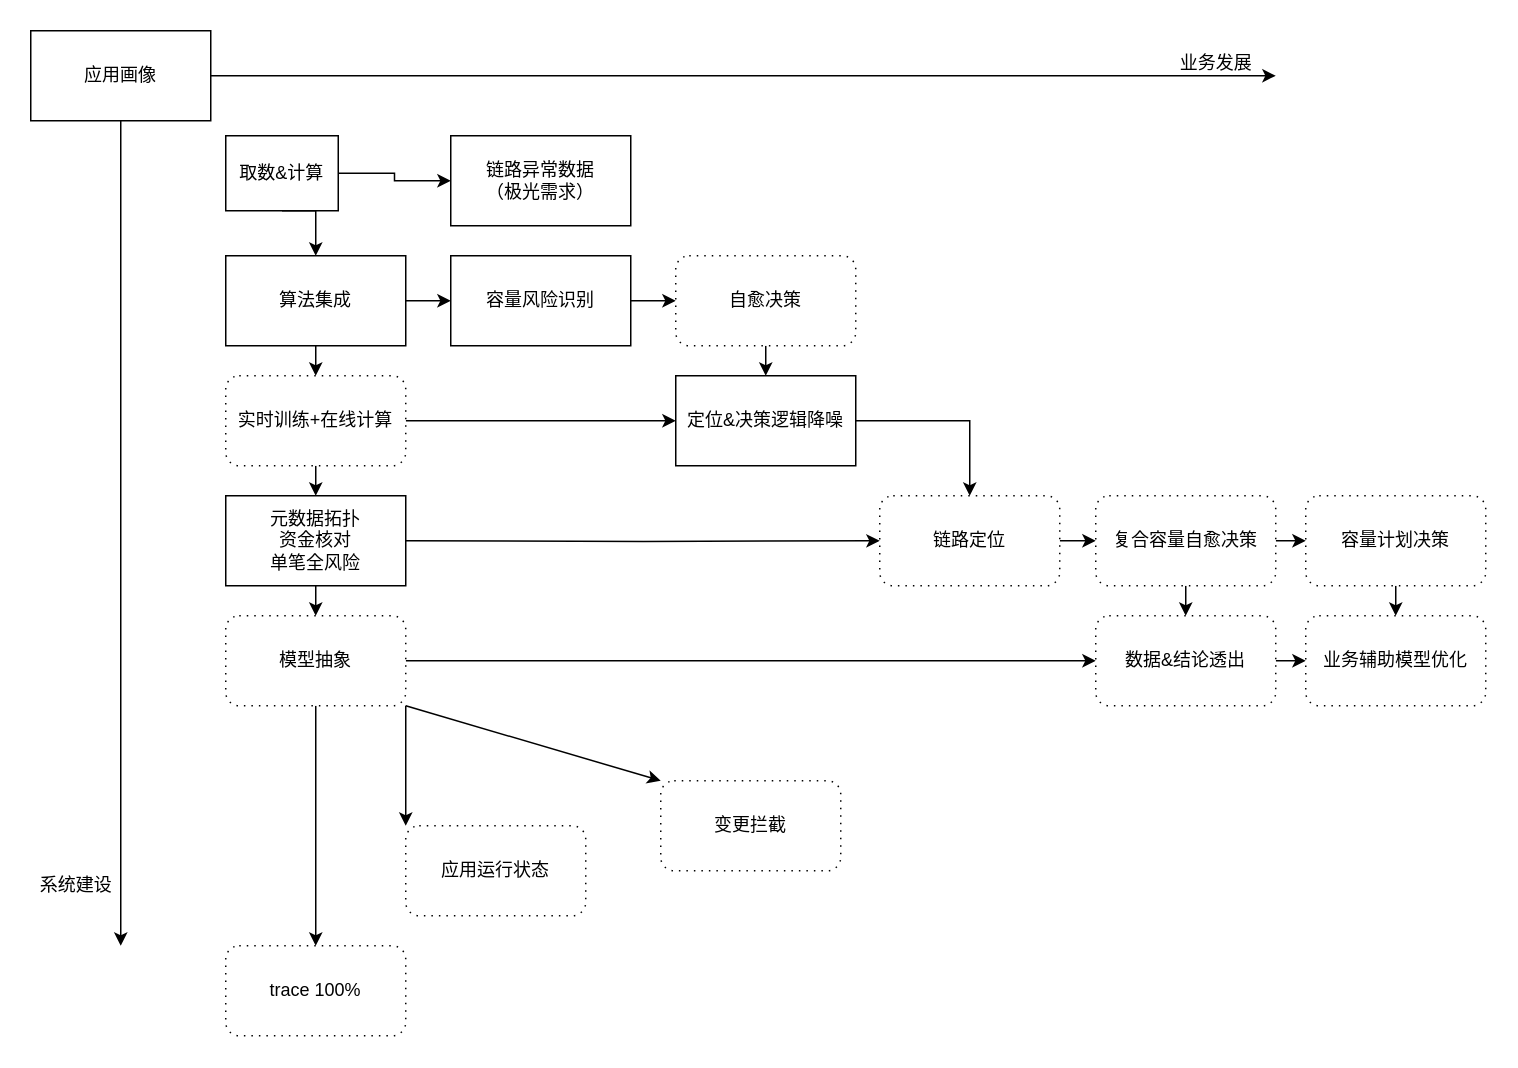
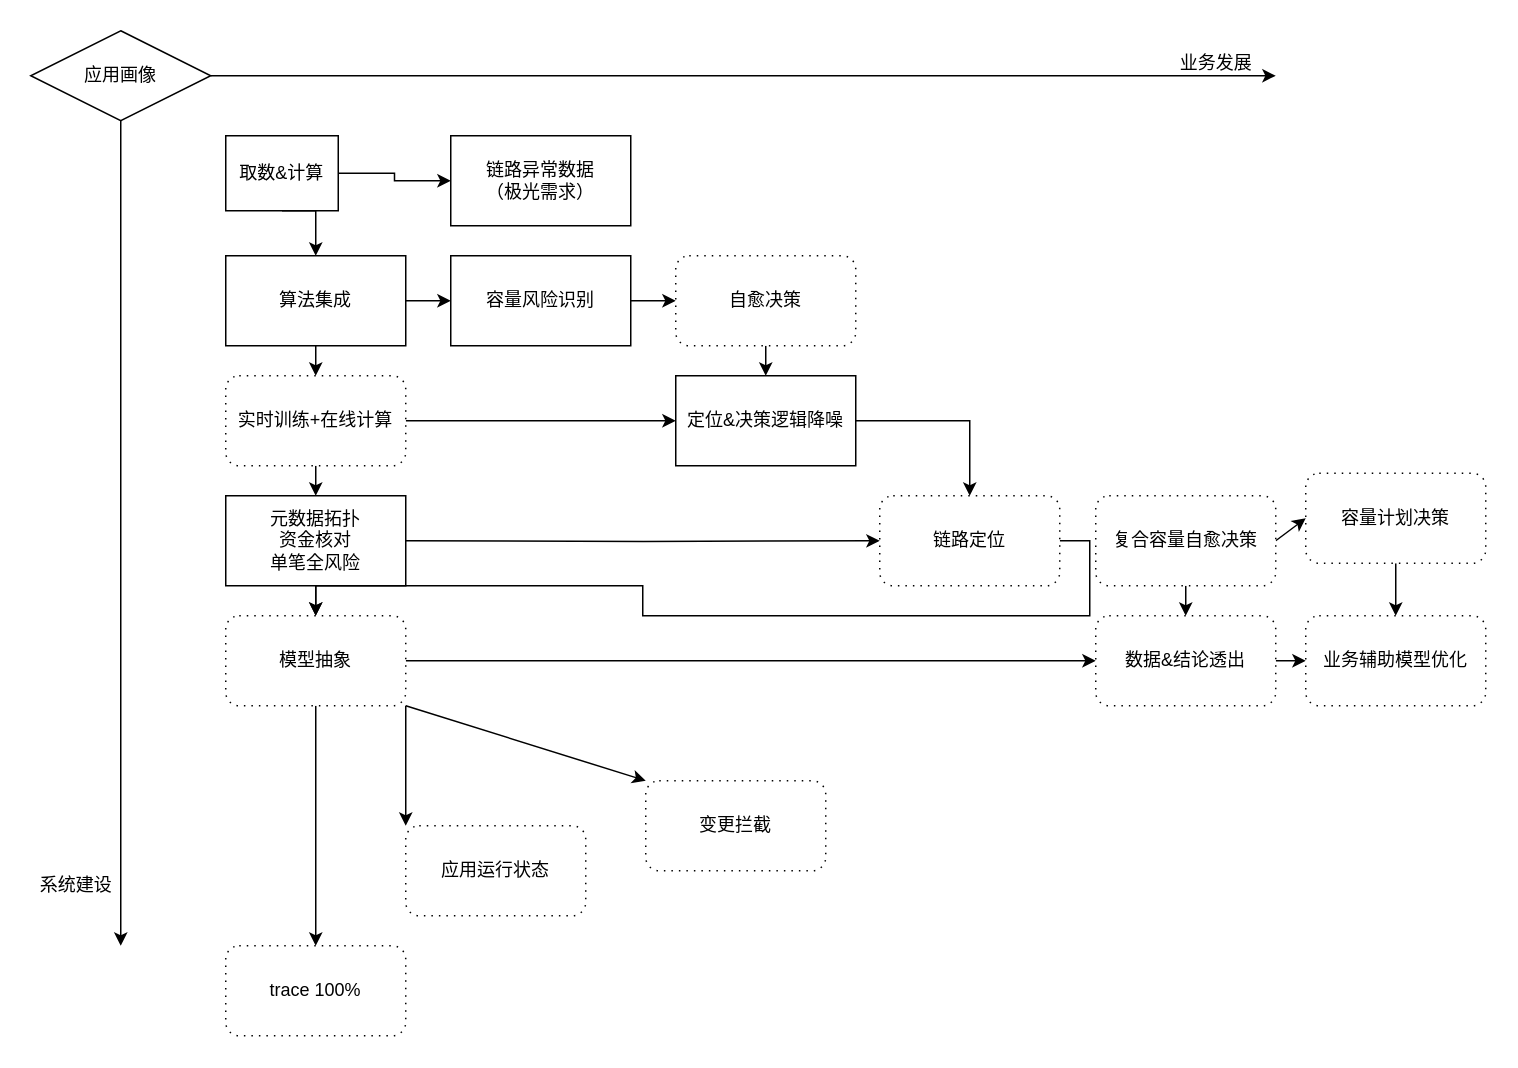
node "应用画像": shape rectangle -> diamond
edge "链路定位" -> "复合容量自愈决策": now "链路定位" -> "模型抽象"
node "容量计划决策": moved (1396, 541) -> (1396, 518)
node "变更拦截": moved (751, 826) -> (736, 826)
